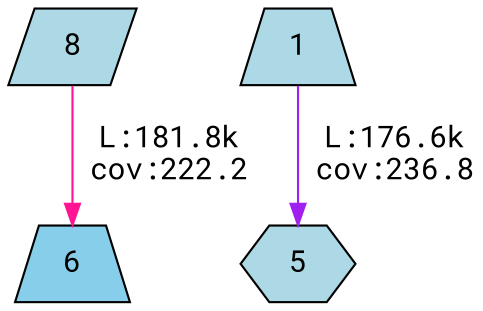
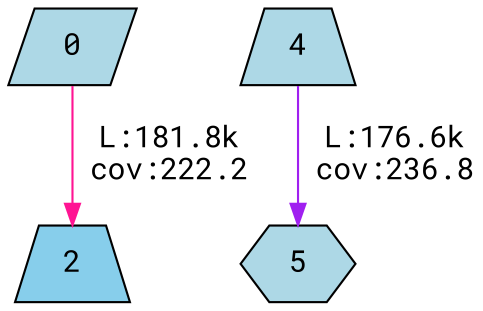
node "8": label "8" -> "0"
node "1": label "1" -> "4"
node "6": label "6" -> "2"
